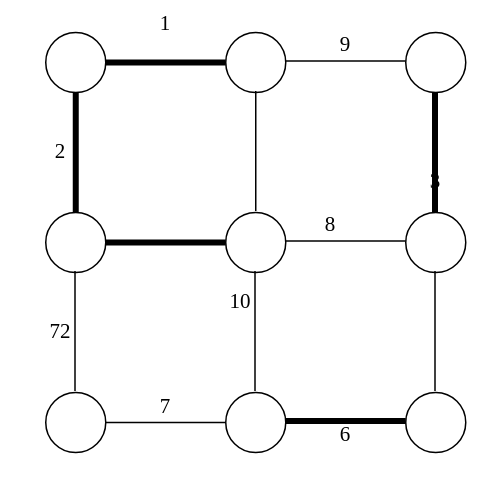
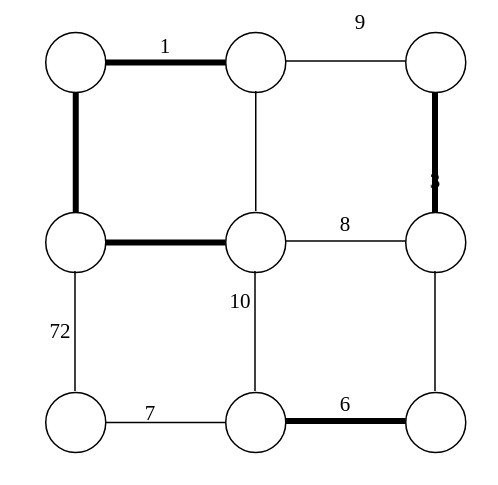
node "1": moved (166, 25) -> (166, 47)
node "9": moved (346, 46) -> (361, 23)
node "2": removed
node "8": moved (331, 226) -> (346, 226)
node "7": moved (166, 407) -> (151, 415)
node "6": moved (346, 436) -> (346, 406)
